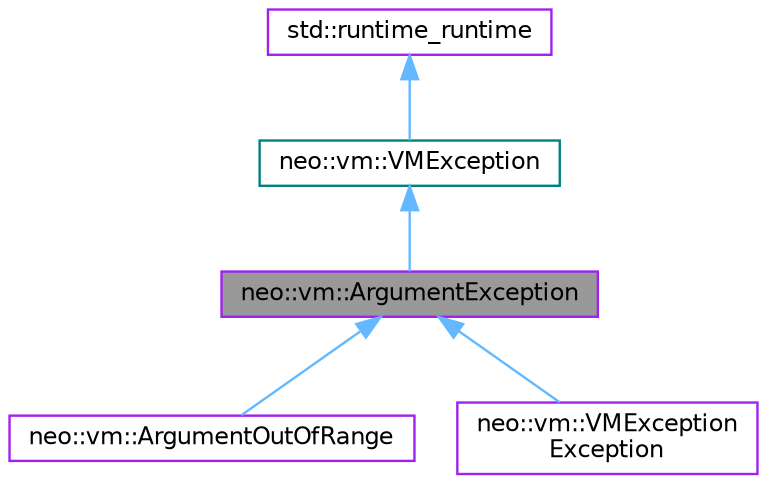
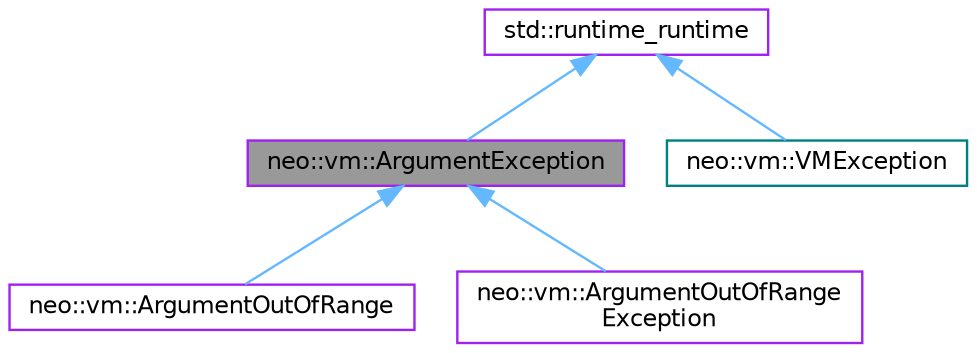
edge "neo::vm::ArgumentException" -> "neo::vm::VMException": now "neo::vm::ArgumentException" -> "std::runtime_runtime"
node "neo::vm::VMException Exception": label "neo::vm::VMException Exception" -> "neo::vm::ArgumentOutOfRange Exception"
